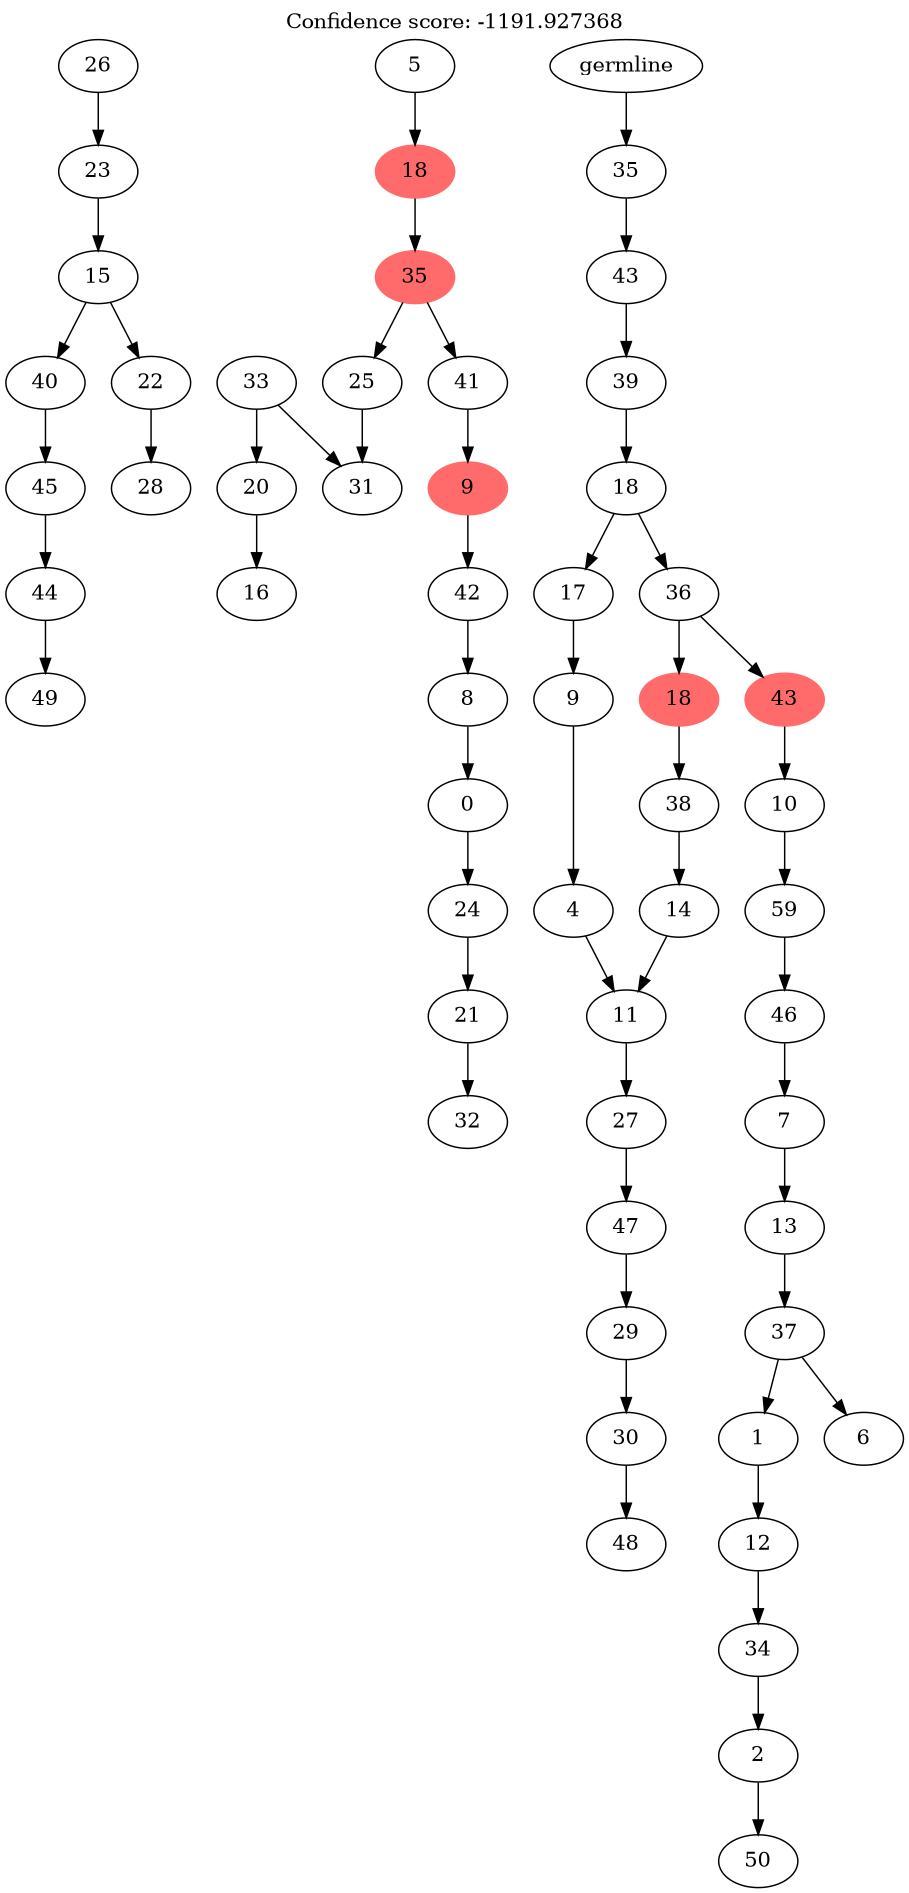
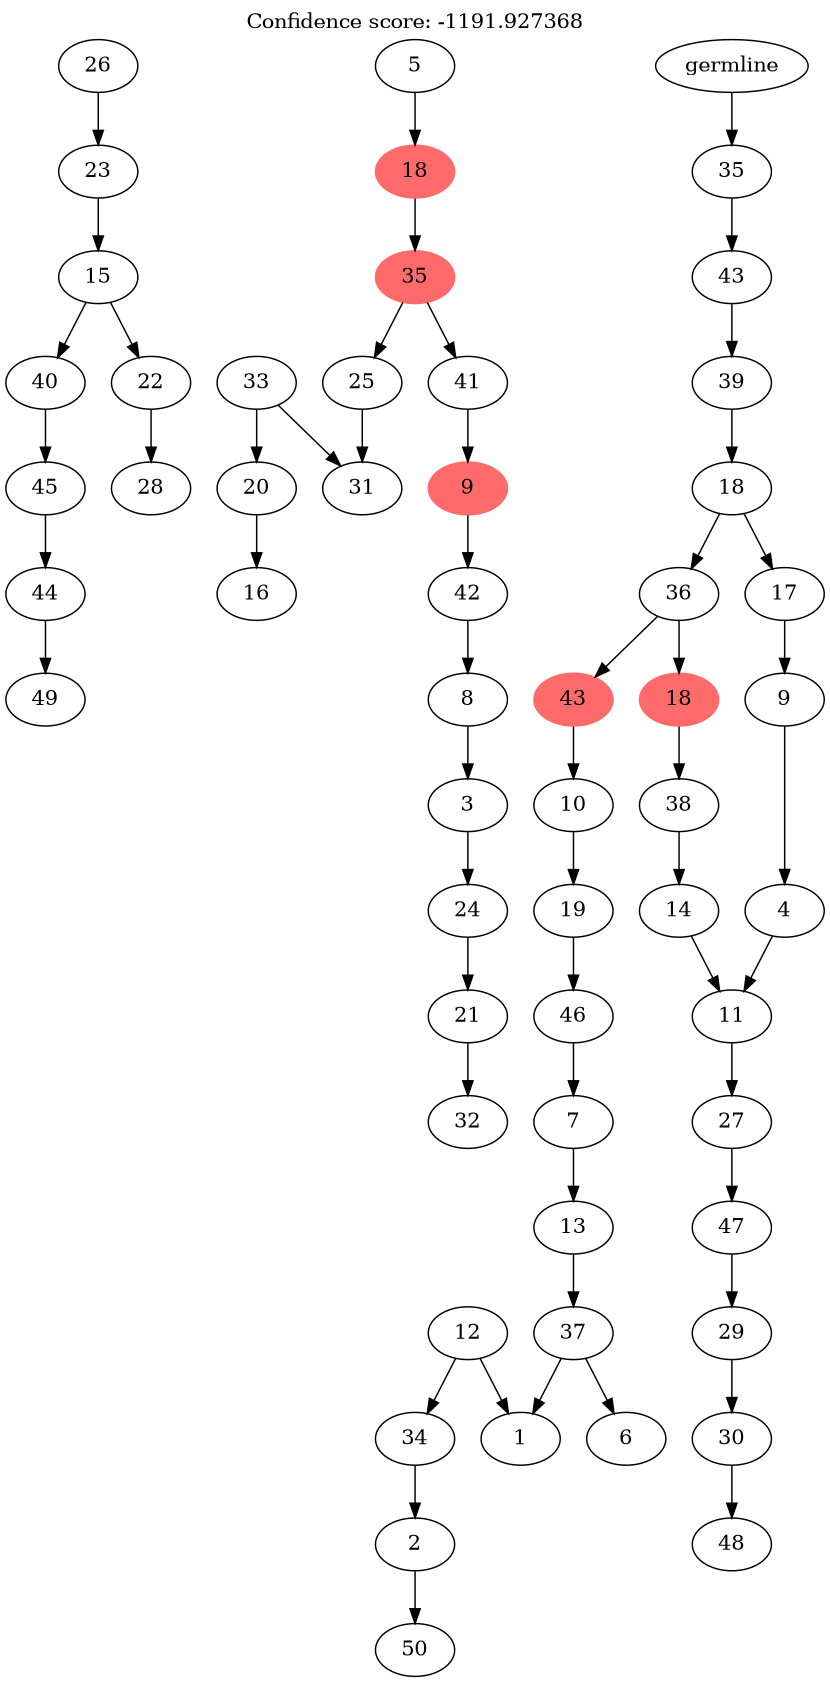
node "0": label "0" -> "3"
node "59": label "59" -> "19"
edge "1" -> "12": reversed
